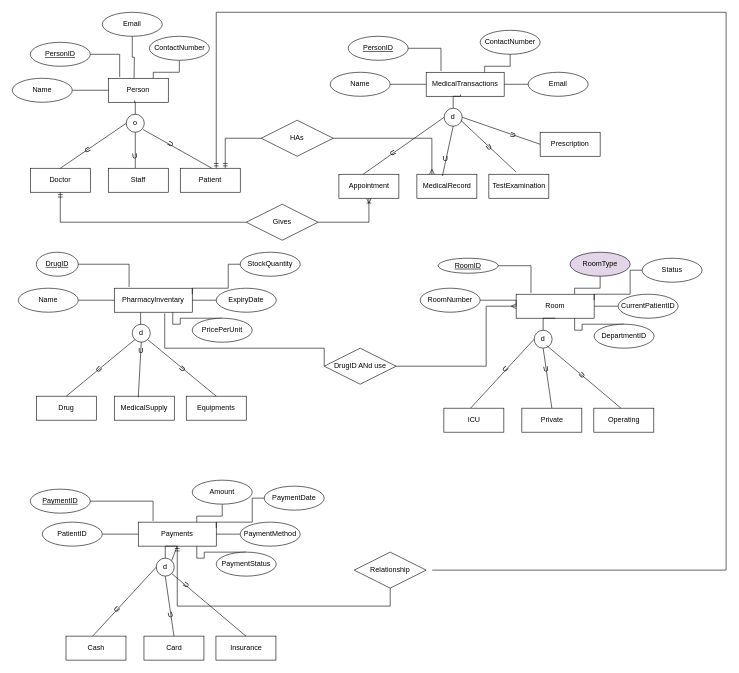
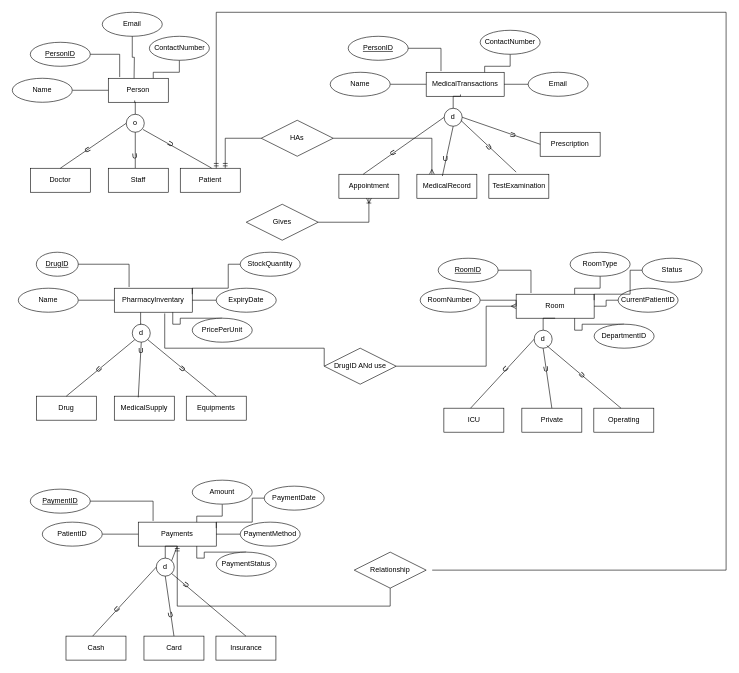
edge "Gives" -> "Doctor": removed
node "RoomType": fillcolor #e1d5e7 -> #ffffff
node "RoomID": size 60x15 -> 60x24
node "CurrentPatientID": moved (648, 306) -> (648, 300)
